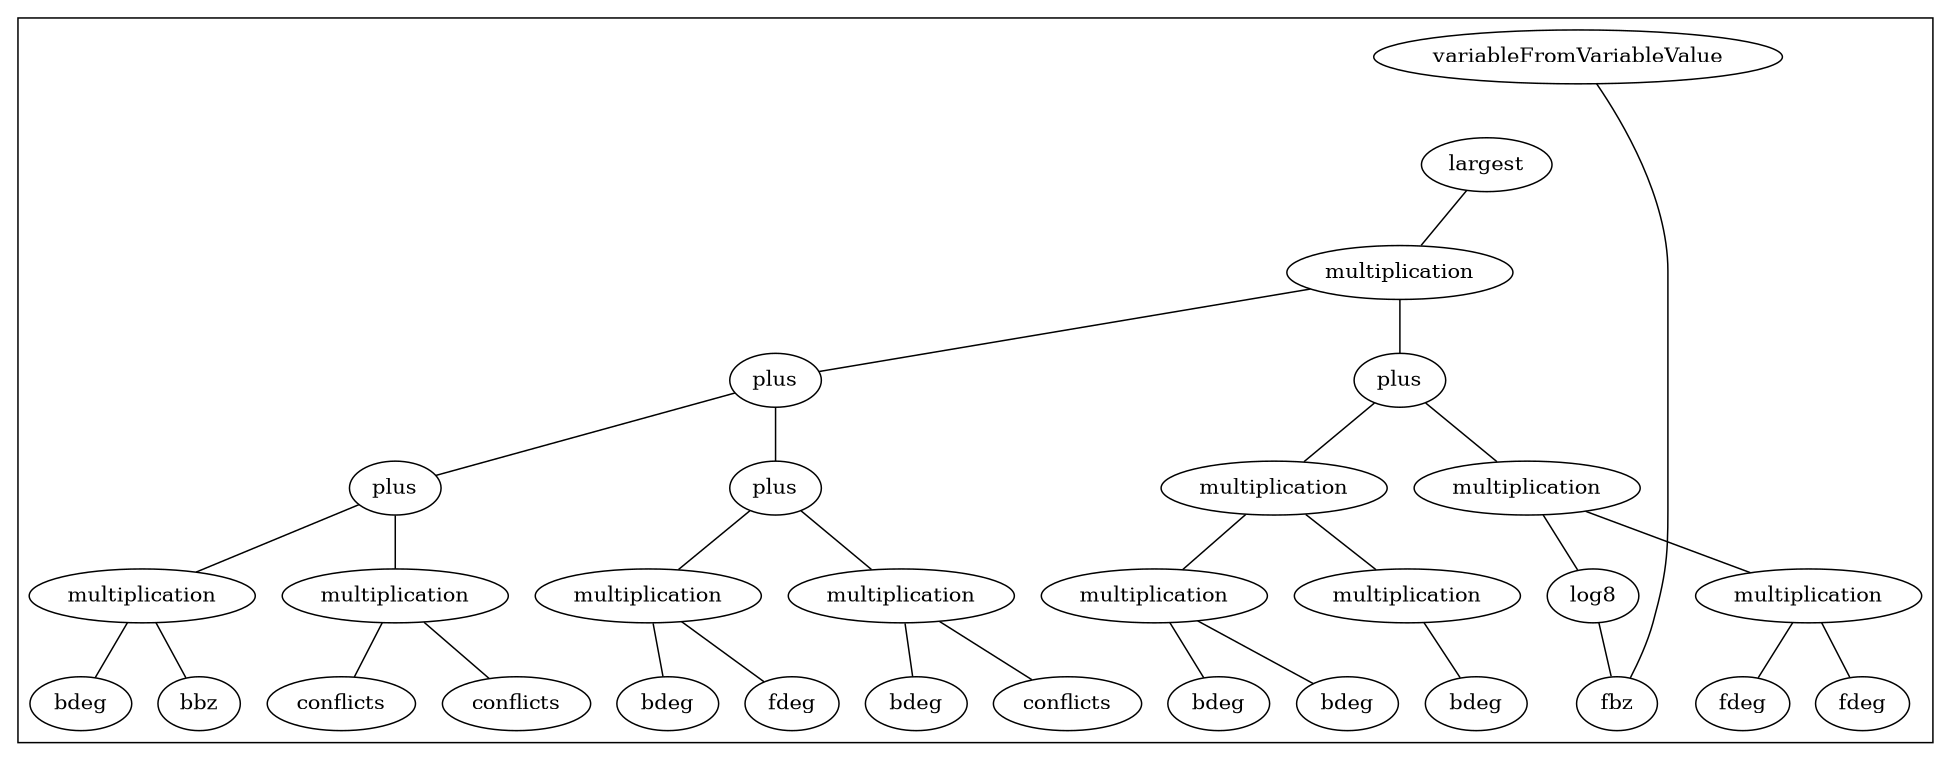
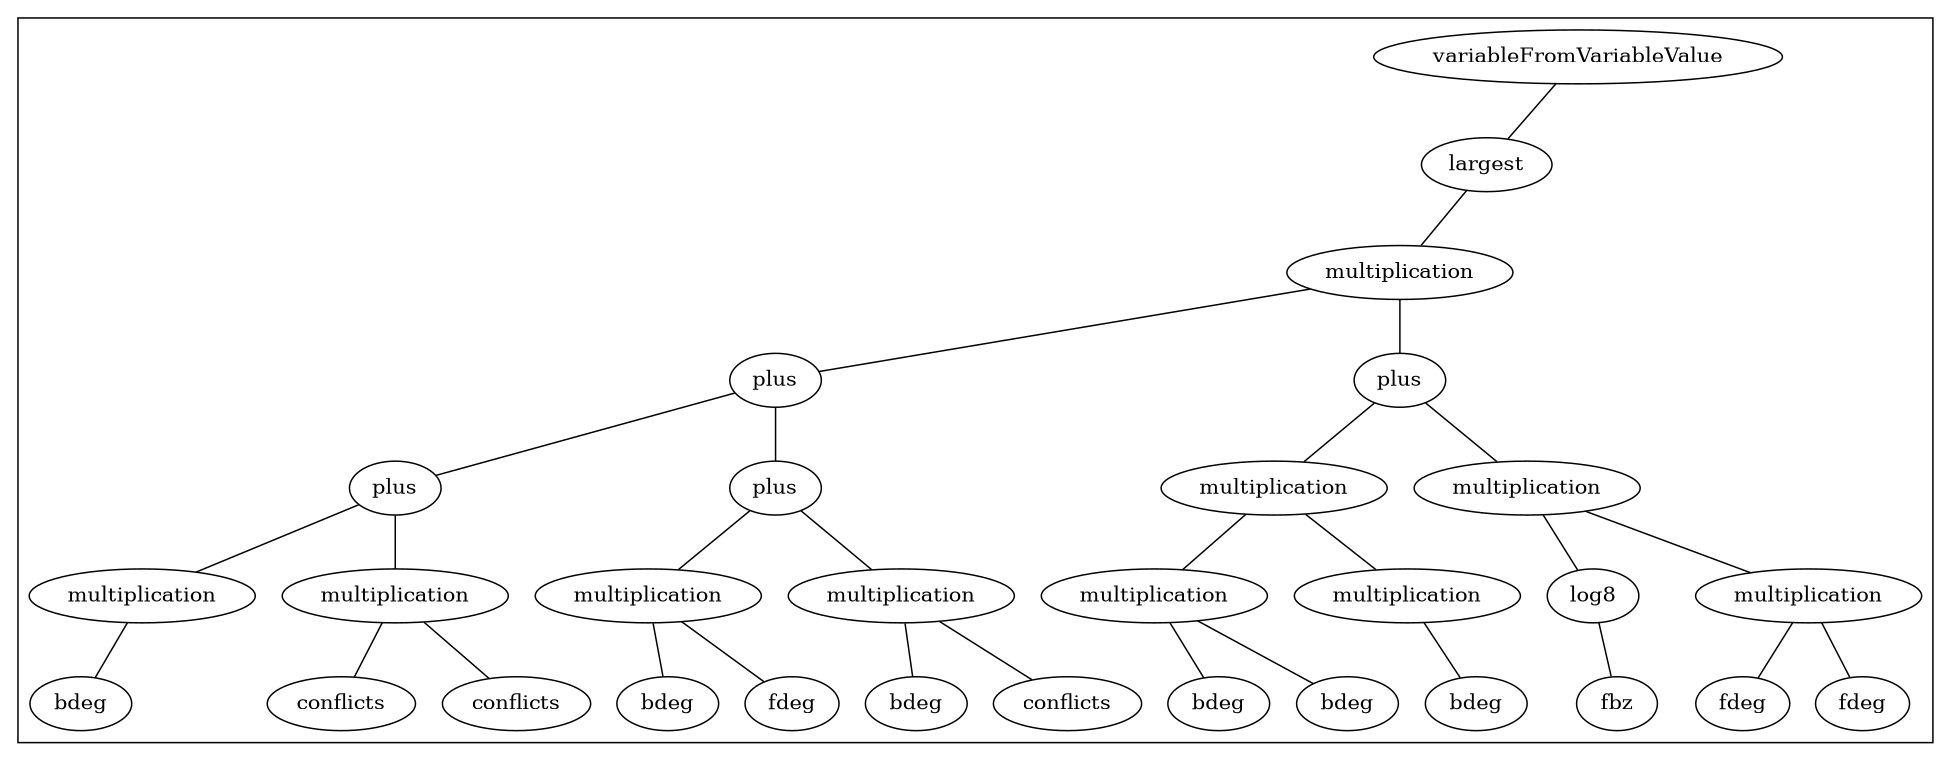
edge "variableFromVariableValue" -- "fbz": now "variableFromVariableValue" -- "largest"
node "bbz": removed
